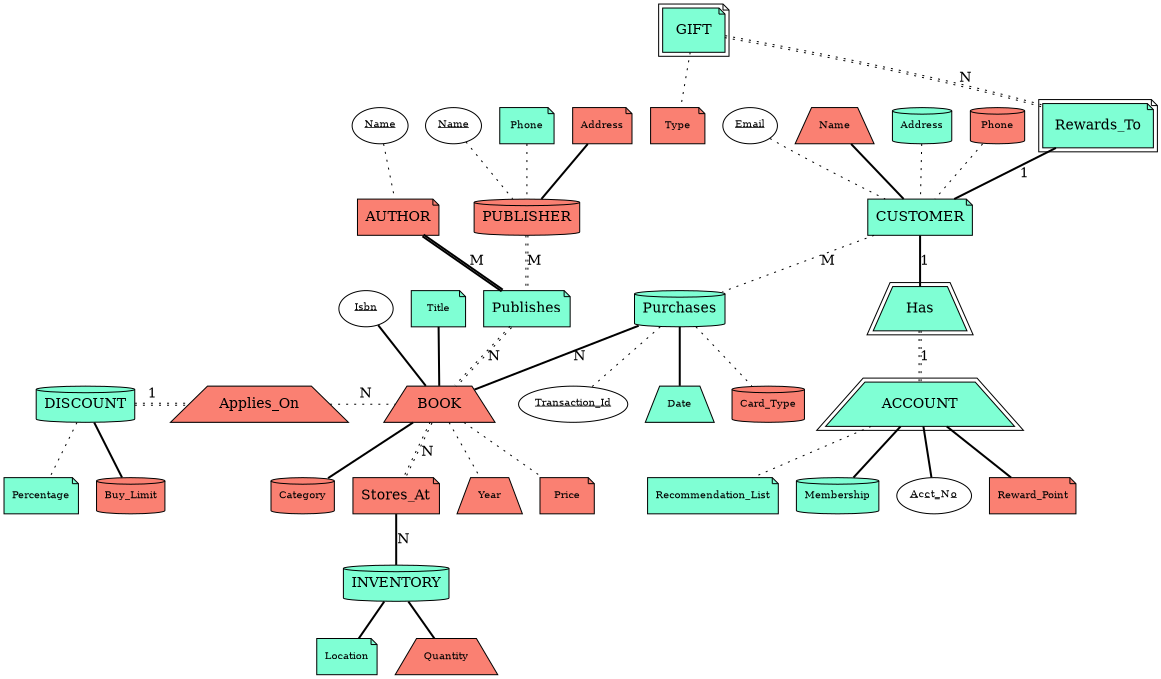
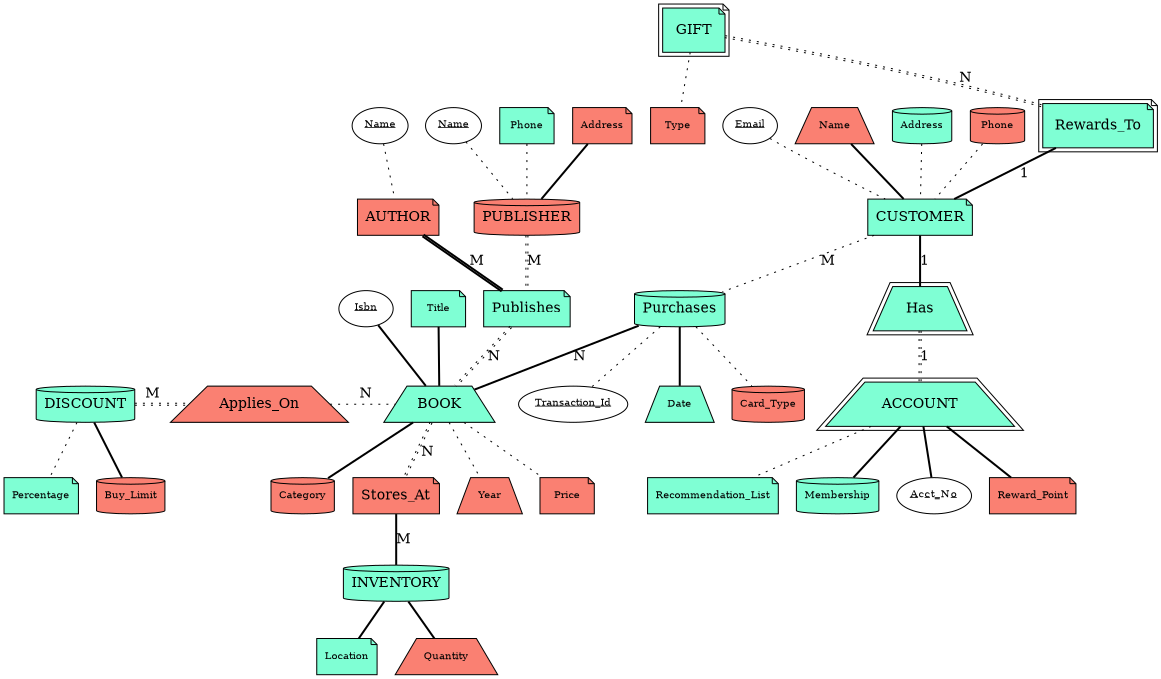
edge "DISCOUNT" -- "Applies_On": label "1" -> "M"
node "BOOK": fillcolor salmon -> aquamarine
edge "Stores_At" -- "INVENTORY": label "N" -> "M"
